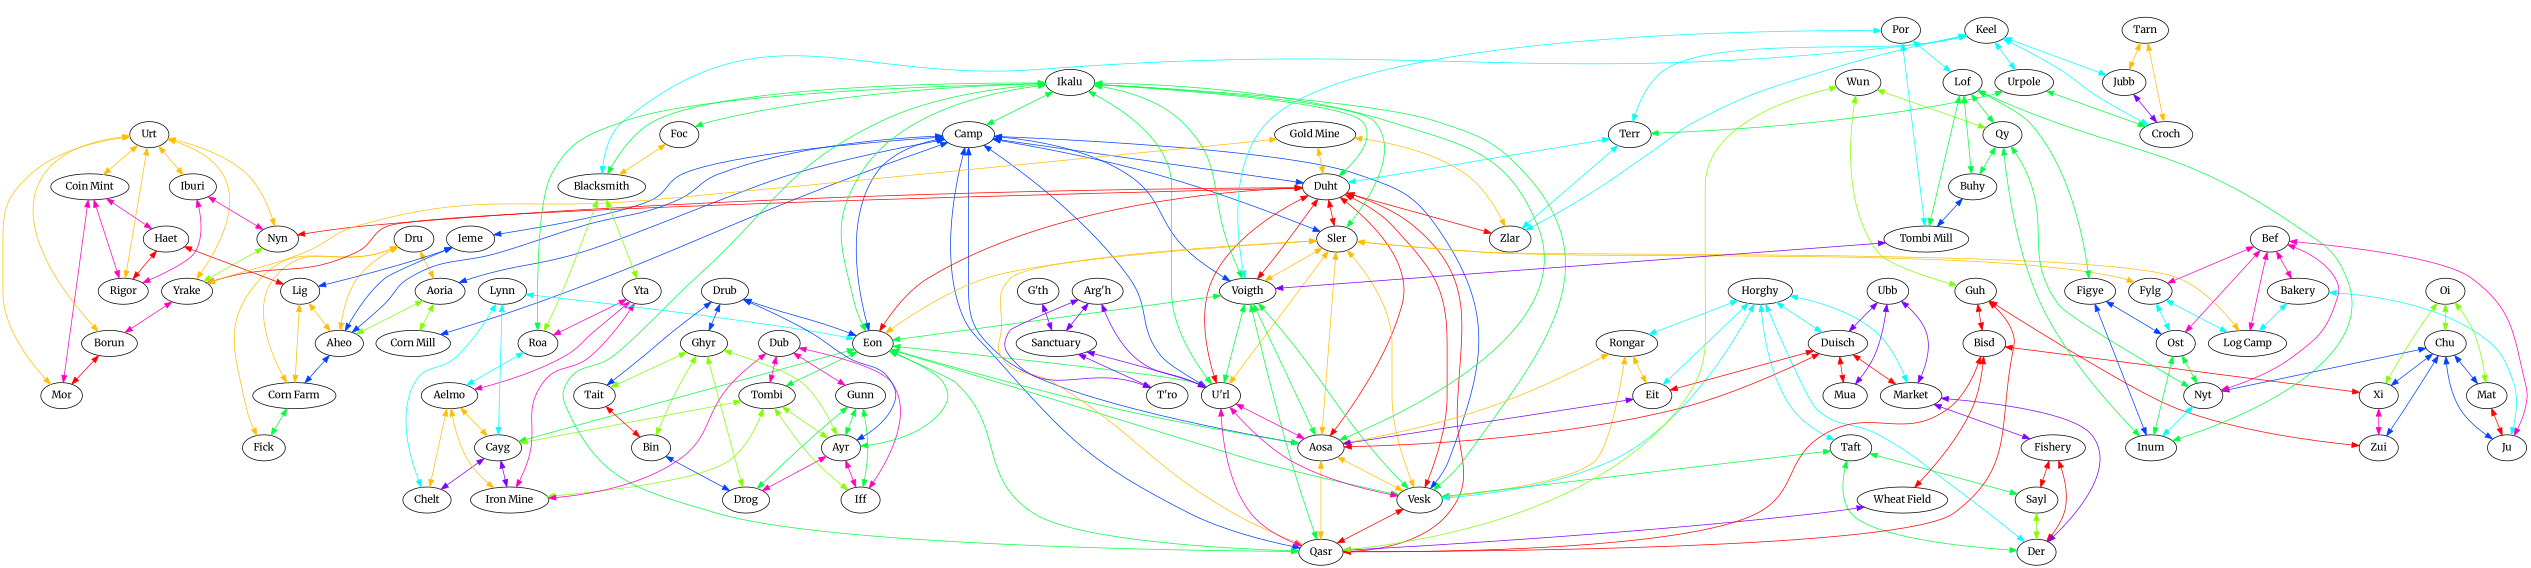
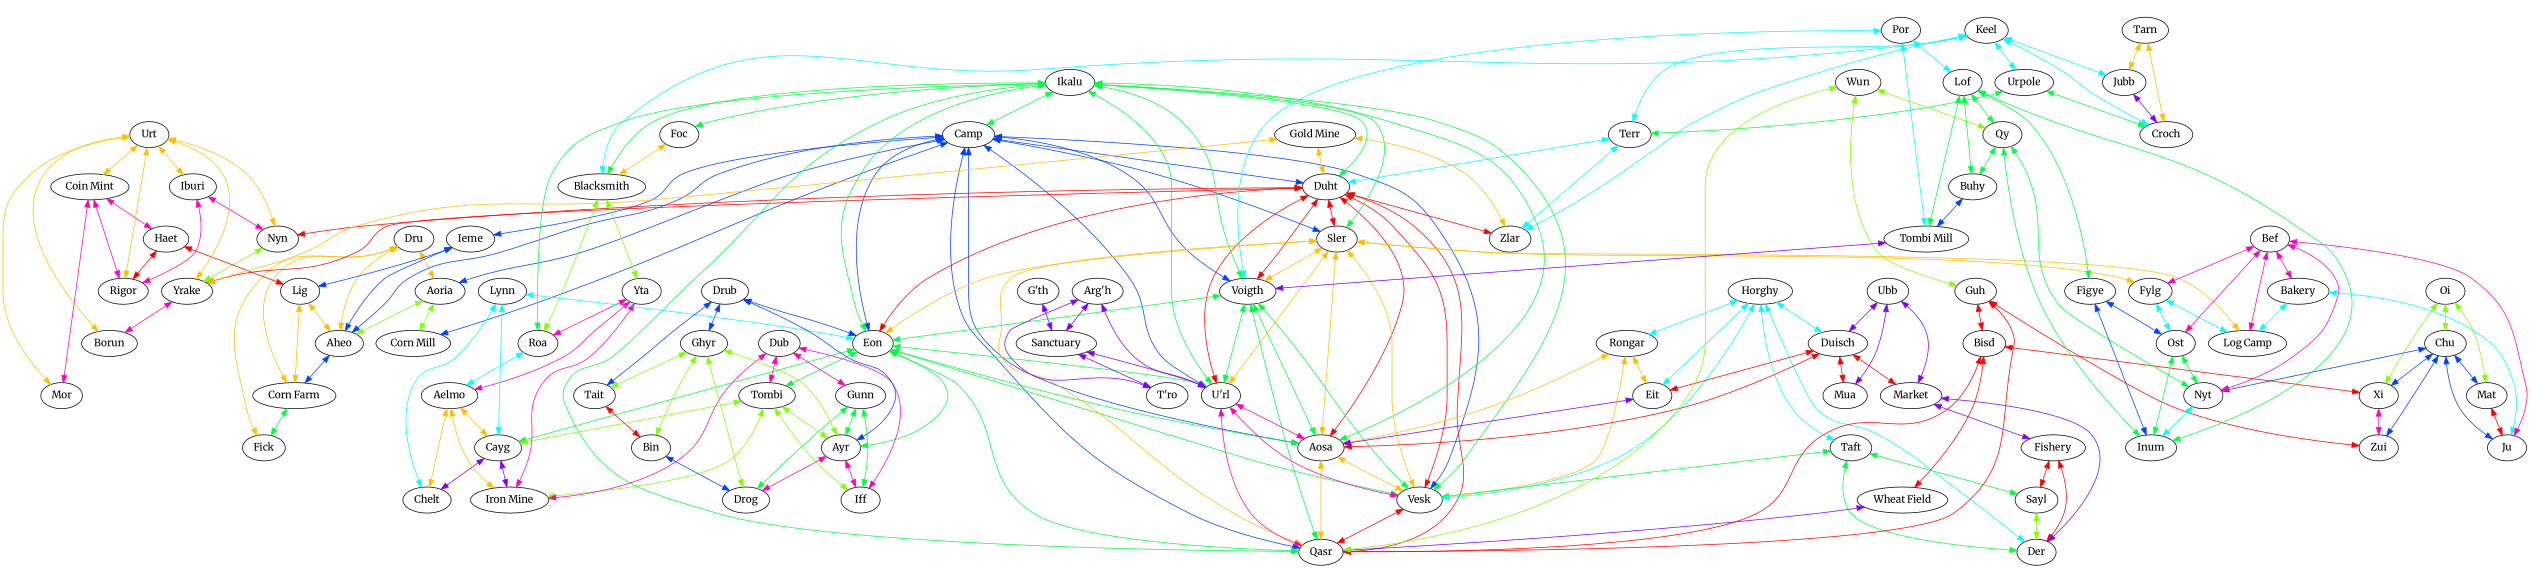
edge "Horghy" -- "Market": removed
edge "Borun" -- "Mor": removed
